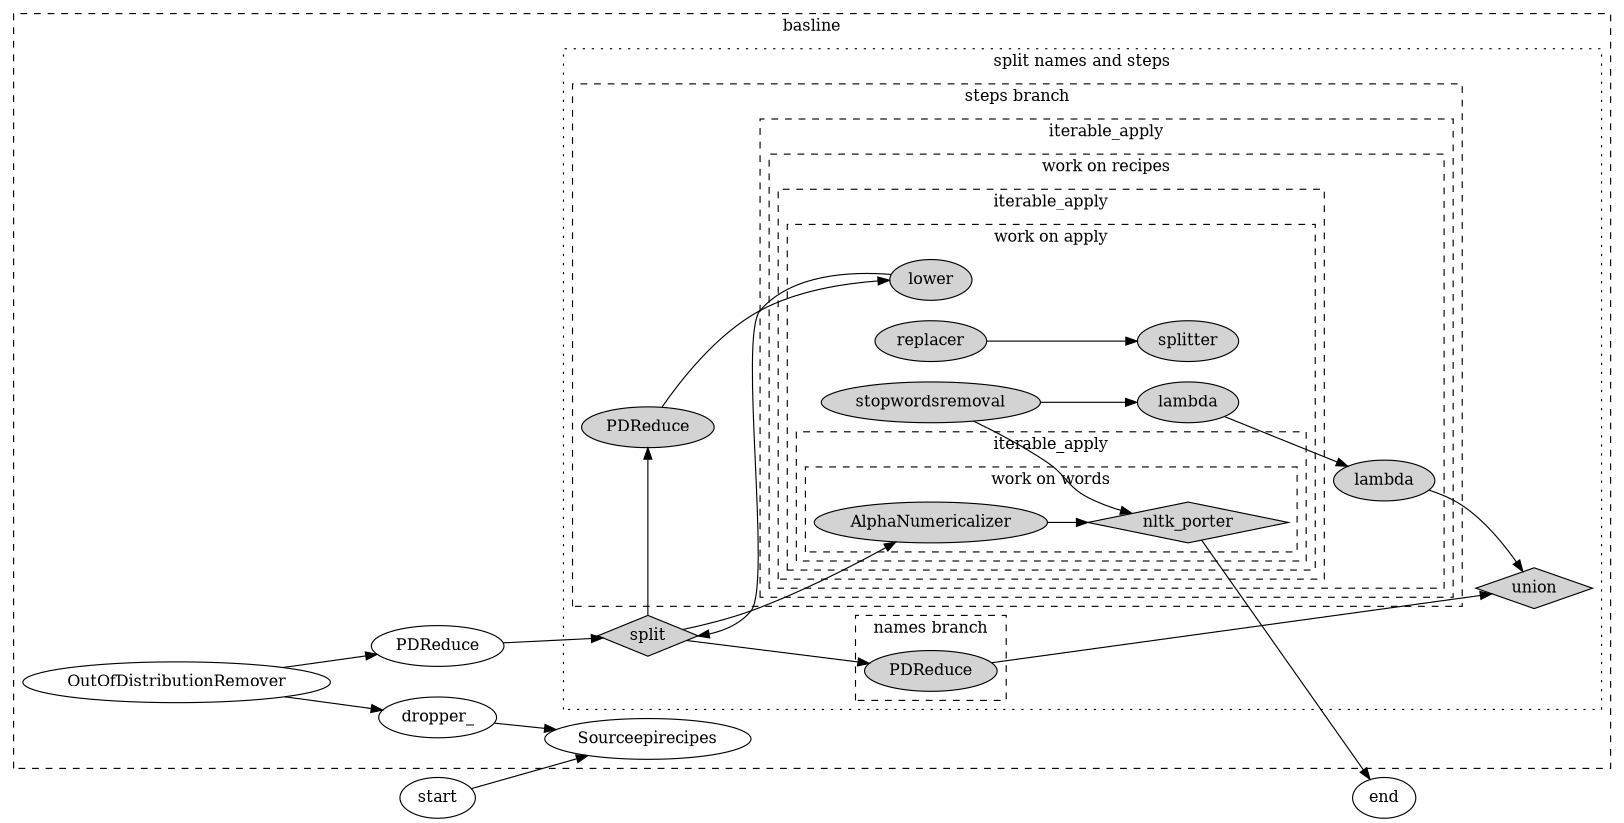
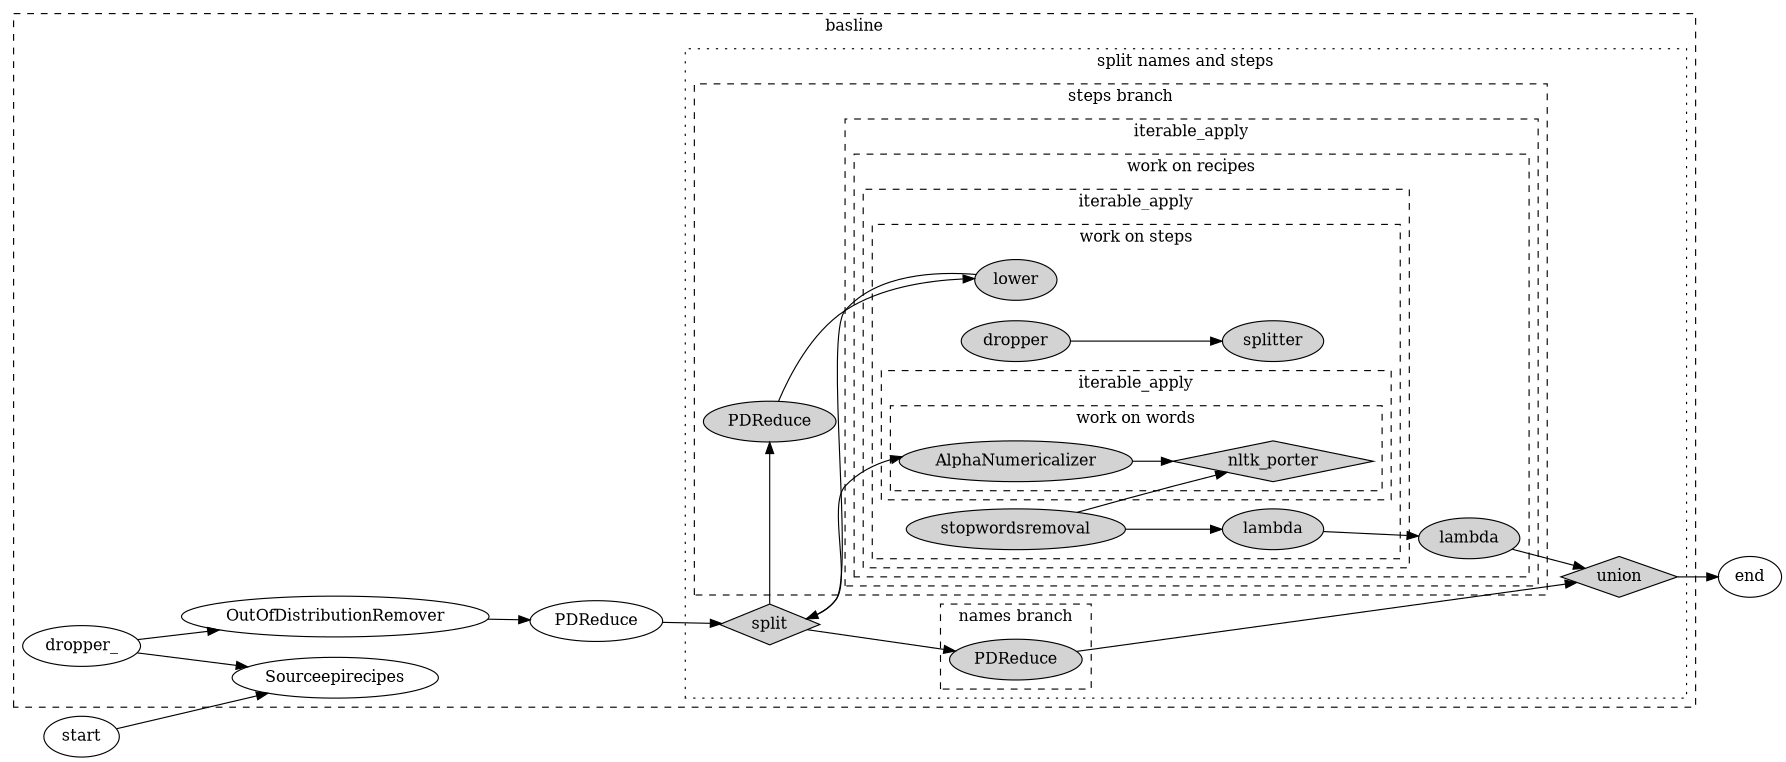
cluster "work on apply": label "work on apply" -> "work on steps"
node "replacer": label "replacer" -> "dropper"
edge "nltk_porter" -> "end": now "union" -> "end"
edge "OutOfDistributionRemover" -> "dropper_": reversed
